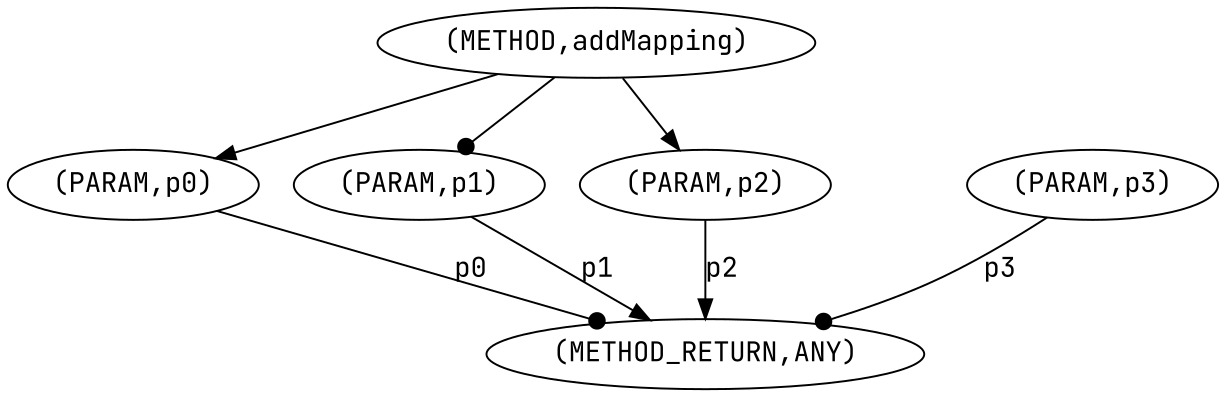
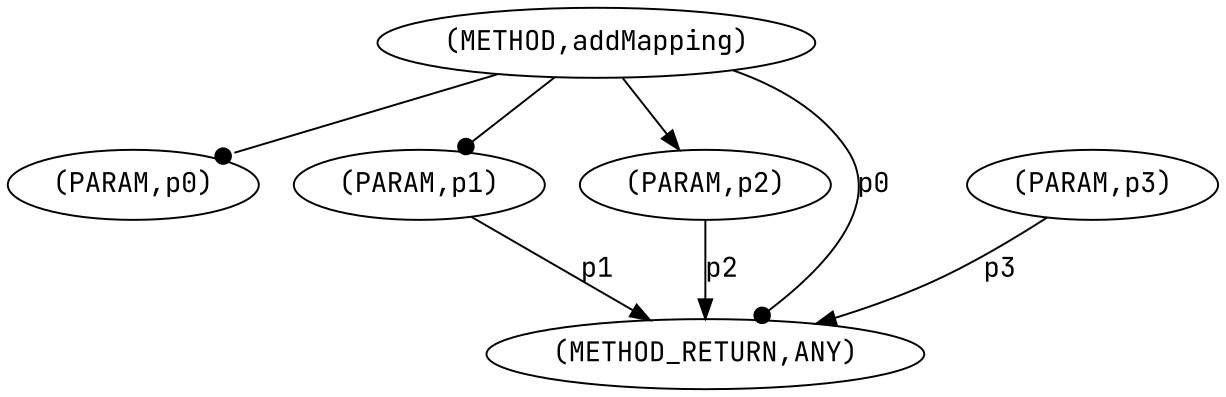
edge "(METHOD,addMapping)" -> "(PARAM,p0)": arrowhead normal -> dot
edge "(PARAM,p0)" -> "(METHOD_RETURN,ANY)": now "(METHOD,addMapping)" -> "(METHOD_RETURN,ANY)"
edge "(PARAM,p3)" -> "(METHOD_RETURN,ANY)": arrowhead dot -> normal
